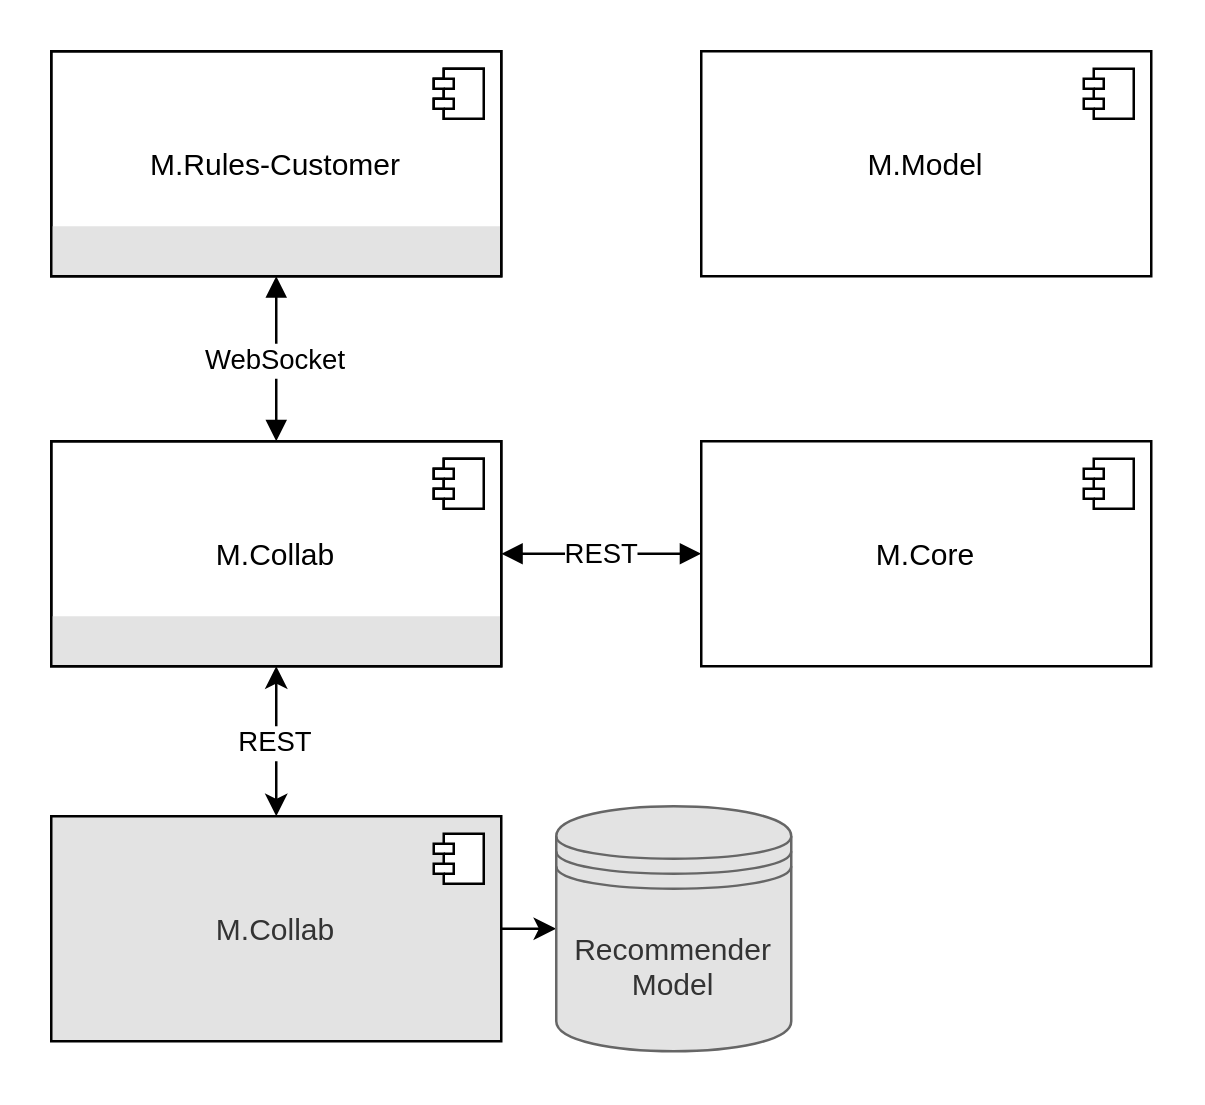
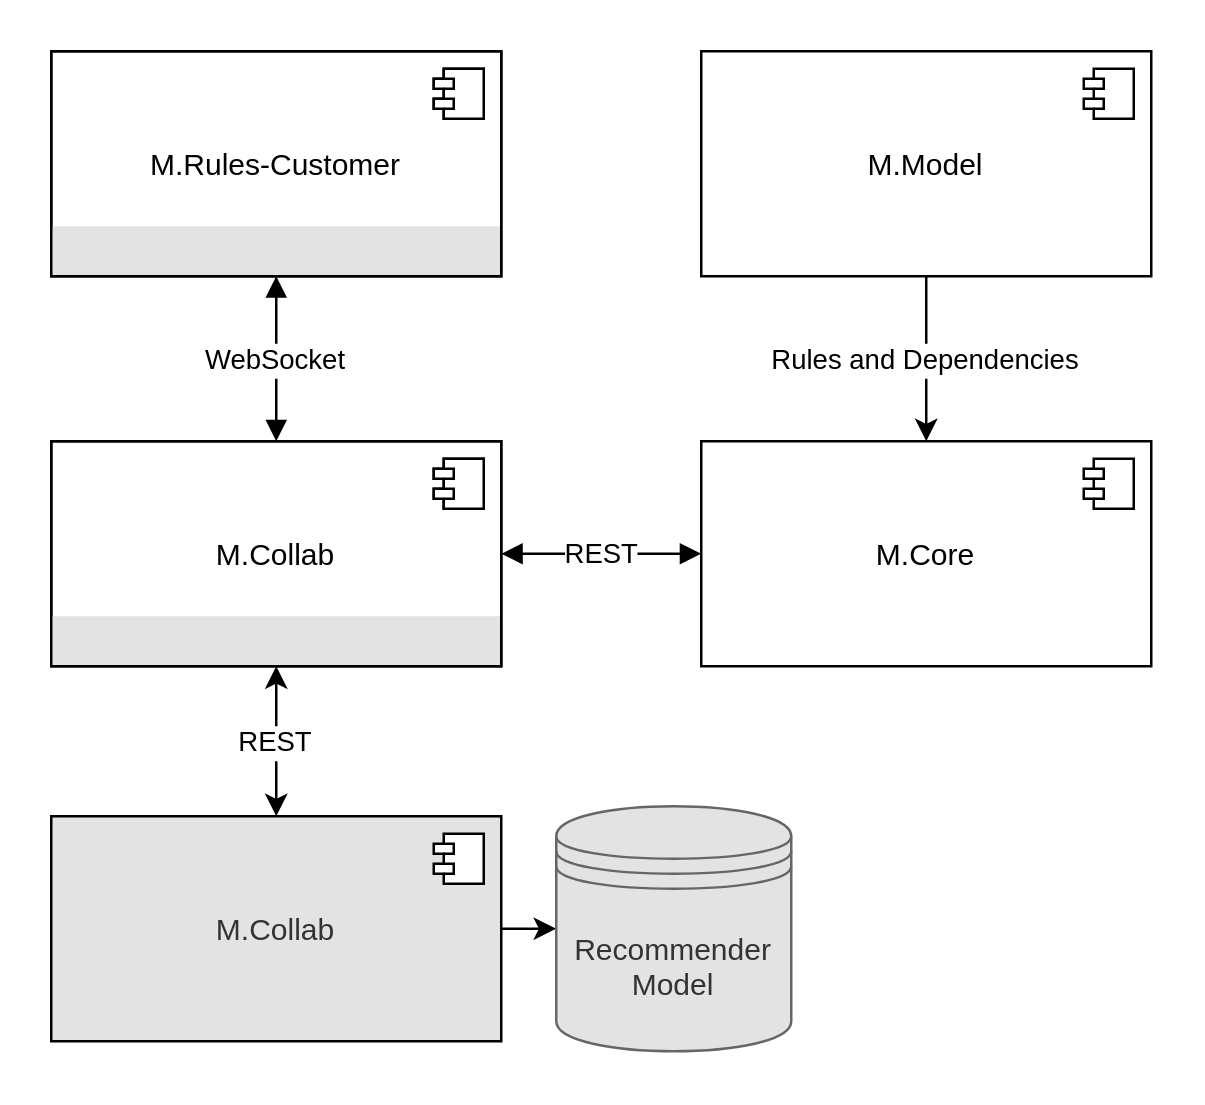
edge "M.Model" -> "M.Core": added, label "Rules and Dependencies"
